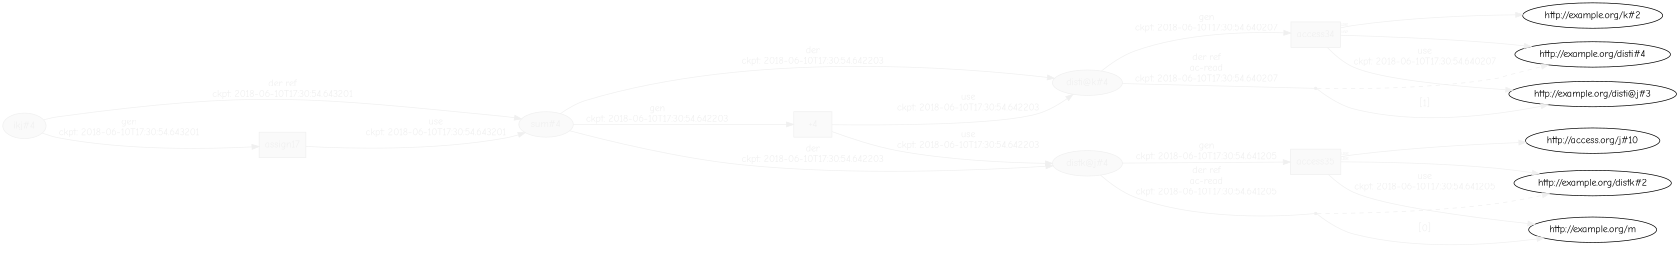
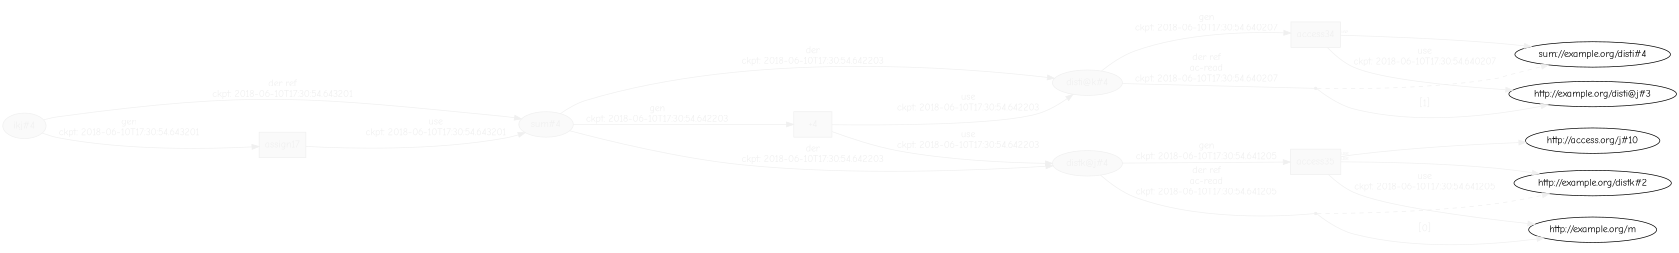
node "http://example.org/k#2": removed
node "http://example.org/disti#4": label "http://example.org/disti#4" -> "sum://example.org/disti#4"
